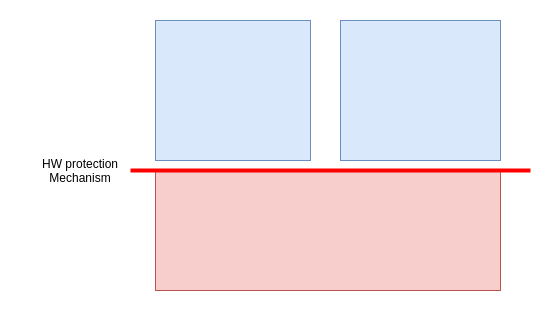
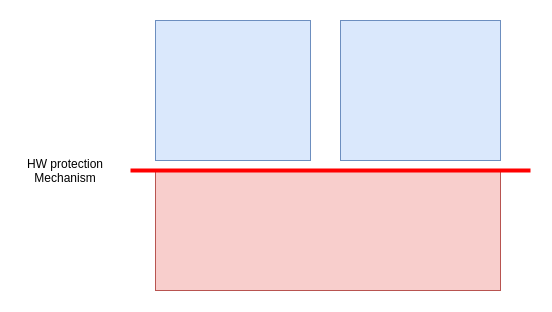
node "HW protection Mechanism": moved (81, 171) -> (66, 171)
